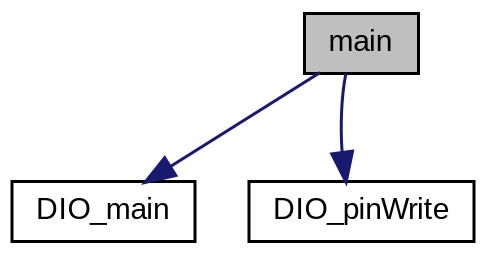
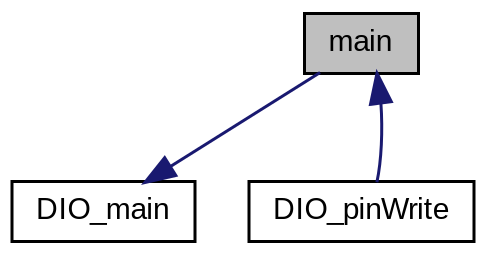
edge "main" -> "DIO_pinWrite": reversed
